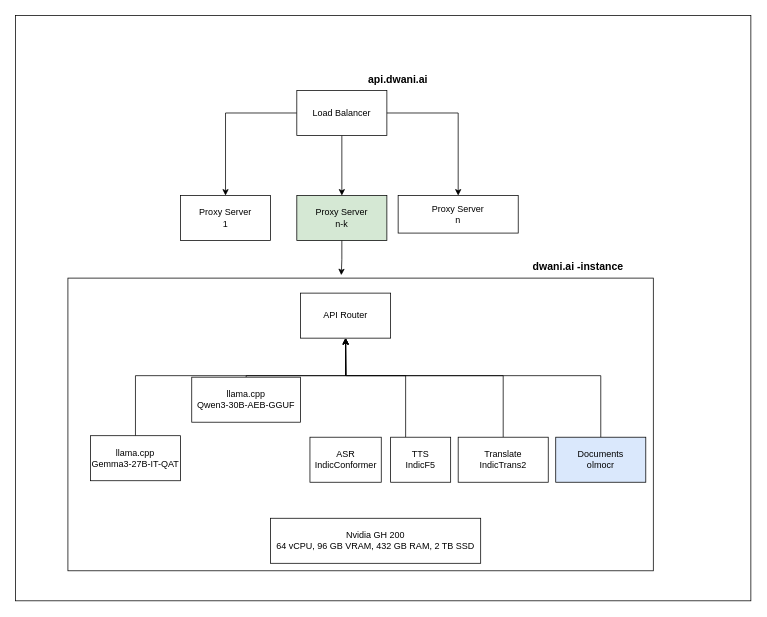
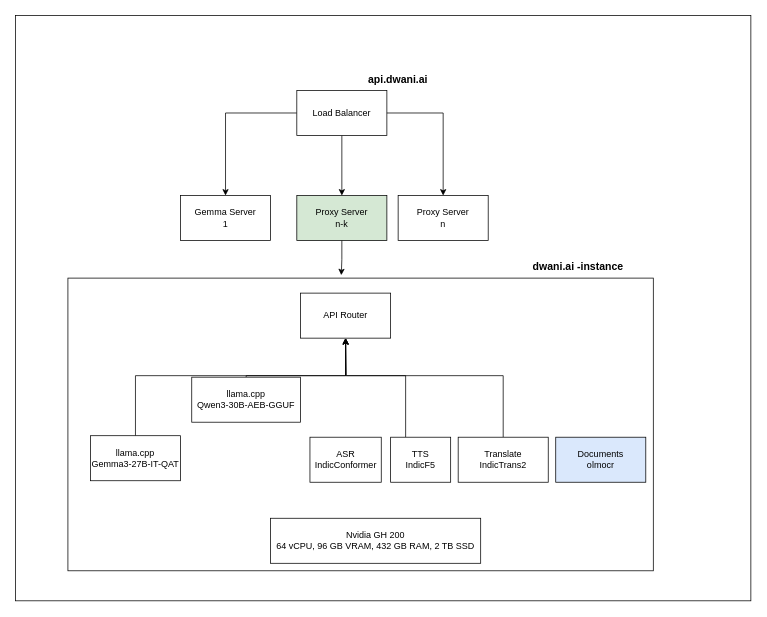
node "Proxy Server n": size 120x38 -> 90x45
node "Proxy Server 1": label "Proxy Server 1" -> "Gemma Server 1"
edge "Documents olmocr" -> "API Router": removed
